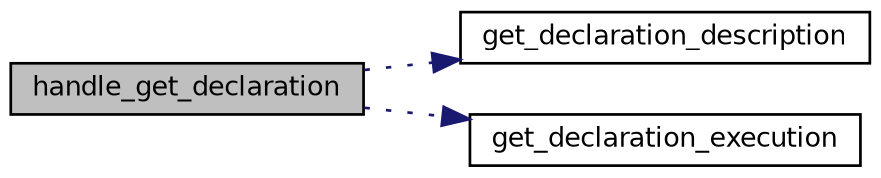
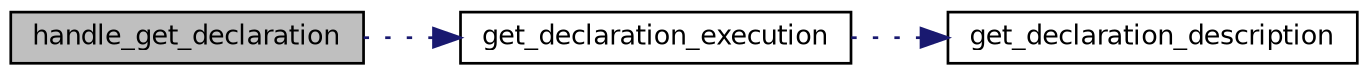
edge "handle_get_declaration" -> "get_declaration_description": now "get_declaration_execution" -> "get_declaration_description"
